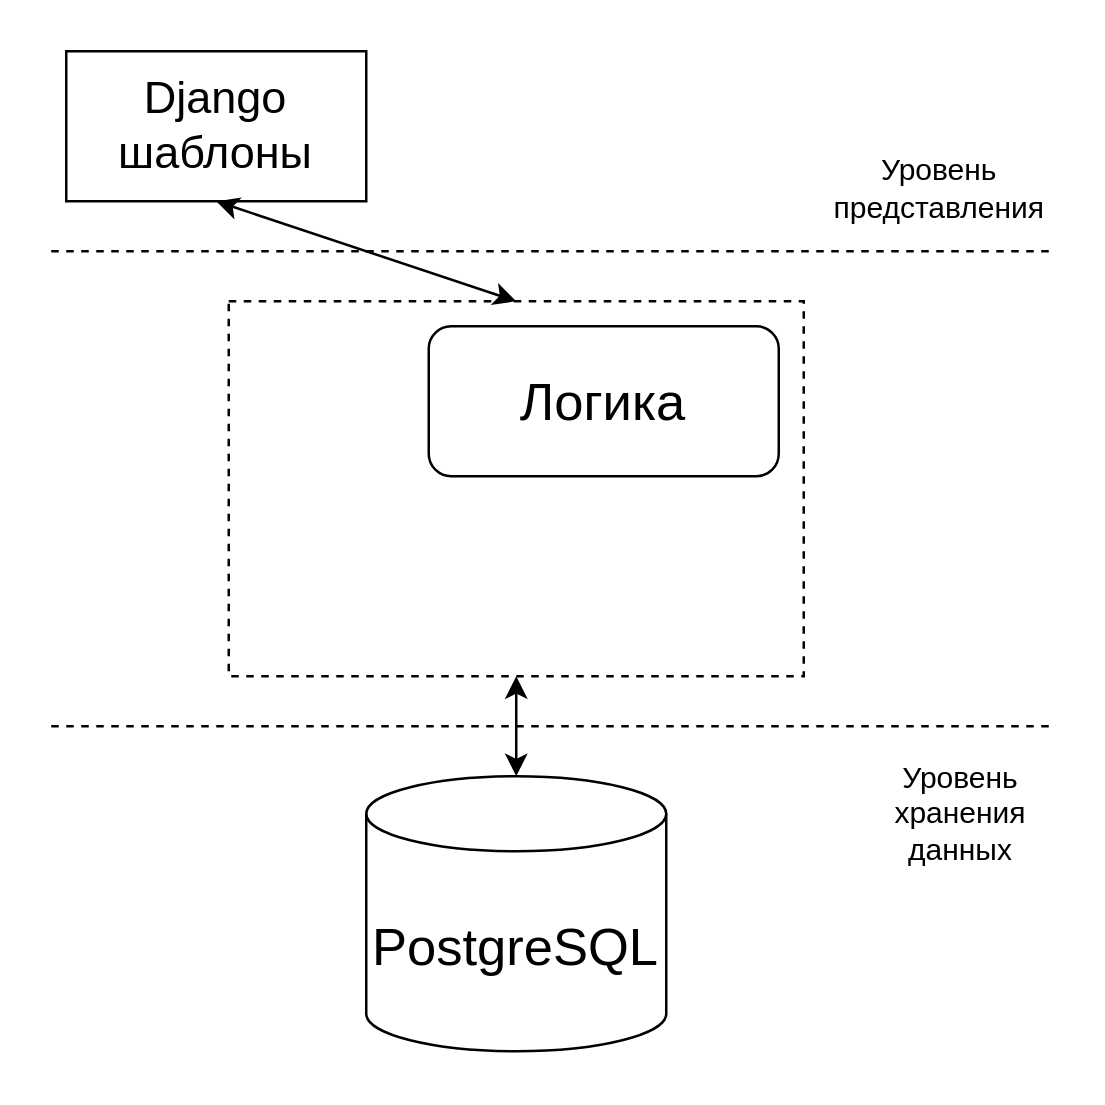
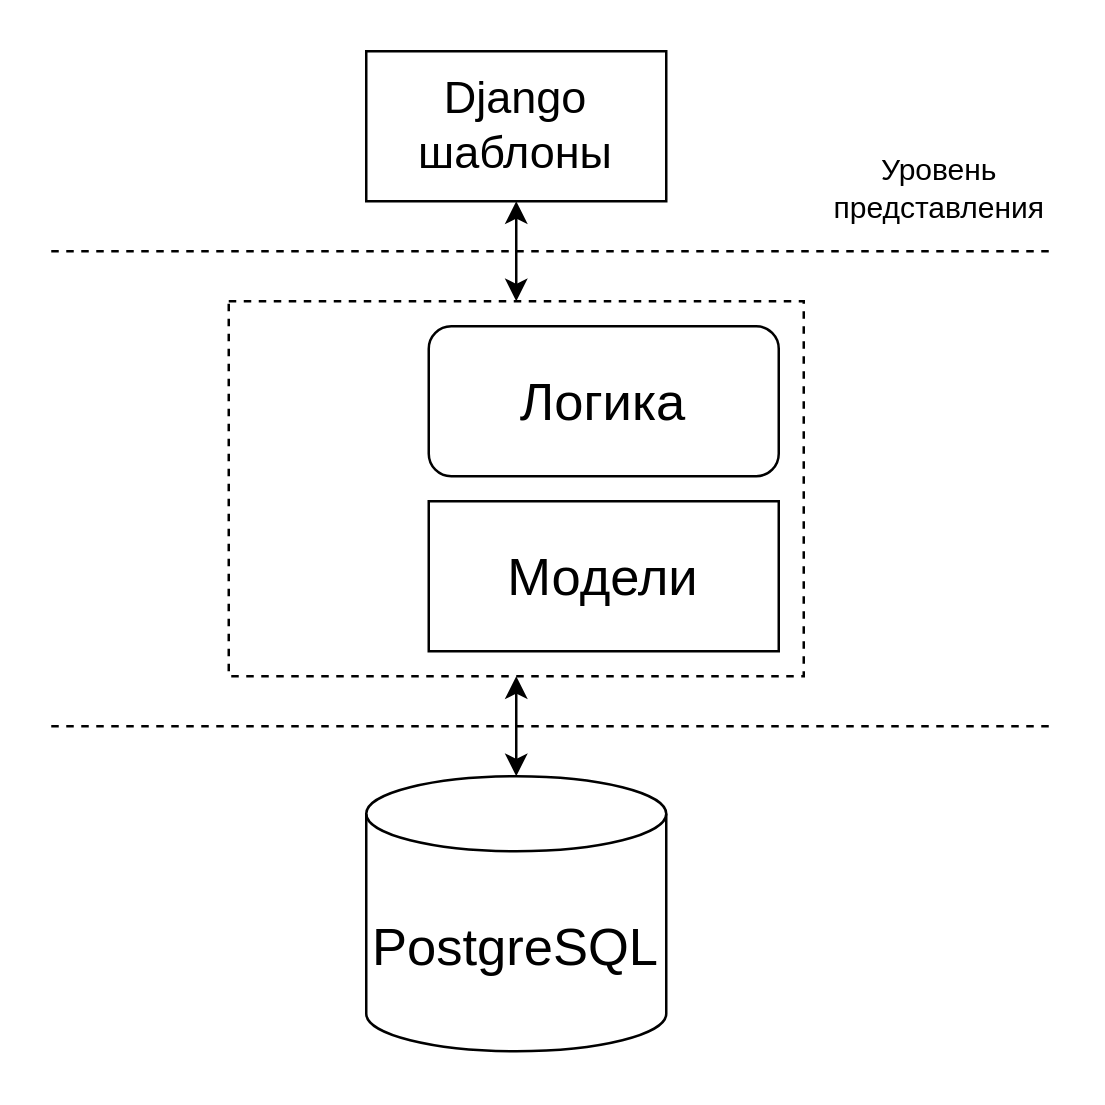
node "Django шаблоны": moved (216, 126) -> (516, 126)
node "Модели": added
node "Уровень хранения данных": removed
